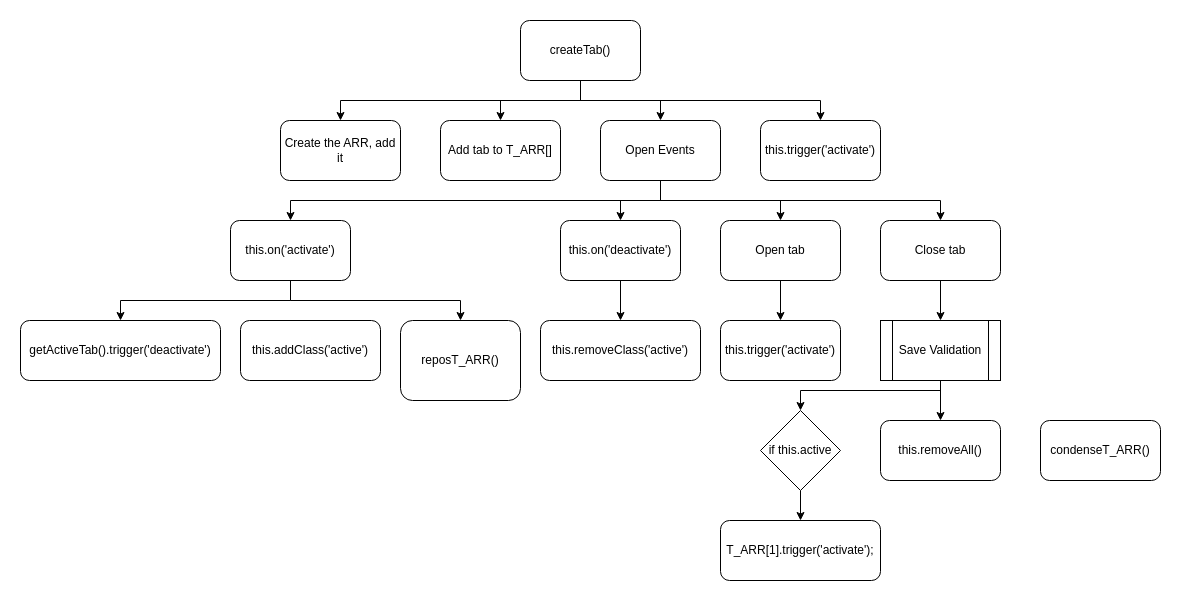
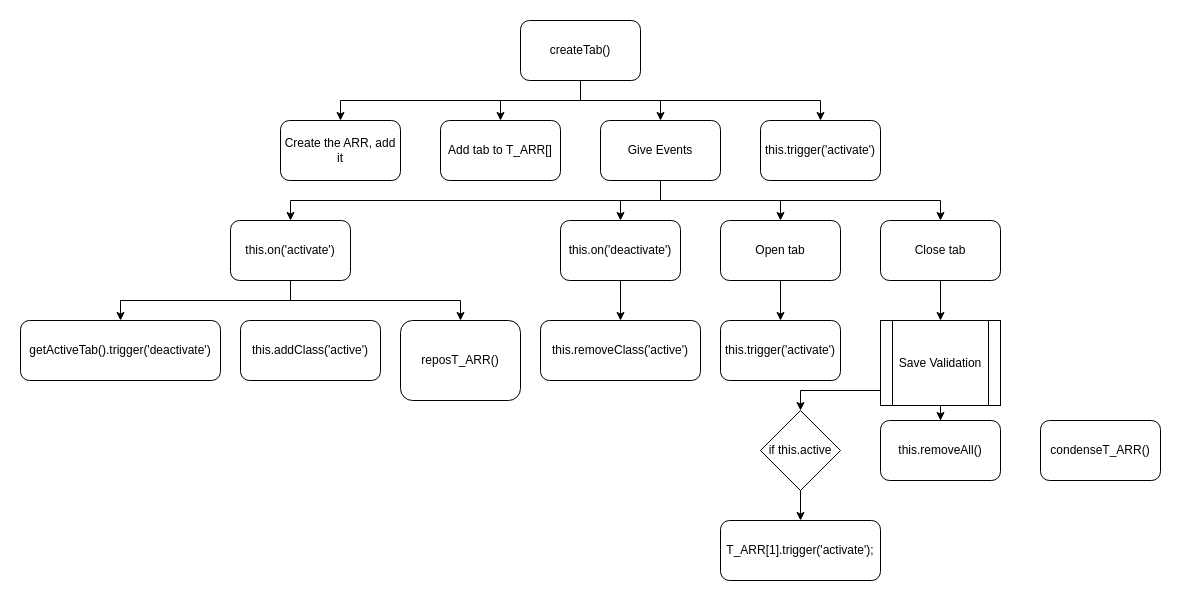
node "Open Events": label "Open Events" -> "Give Events"
node "Save Validation": size 120x60 -> 120x85
